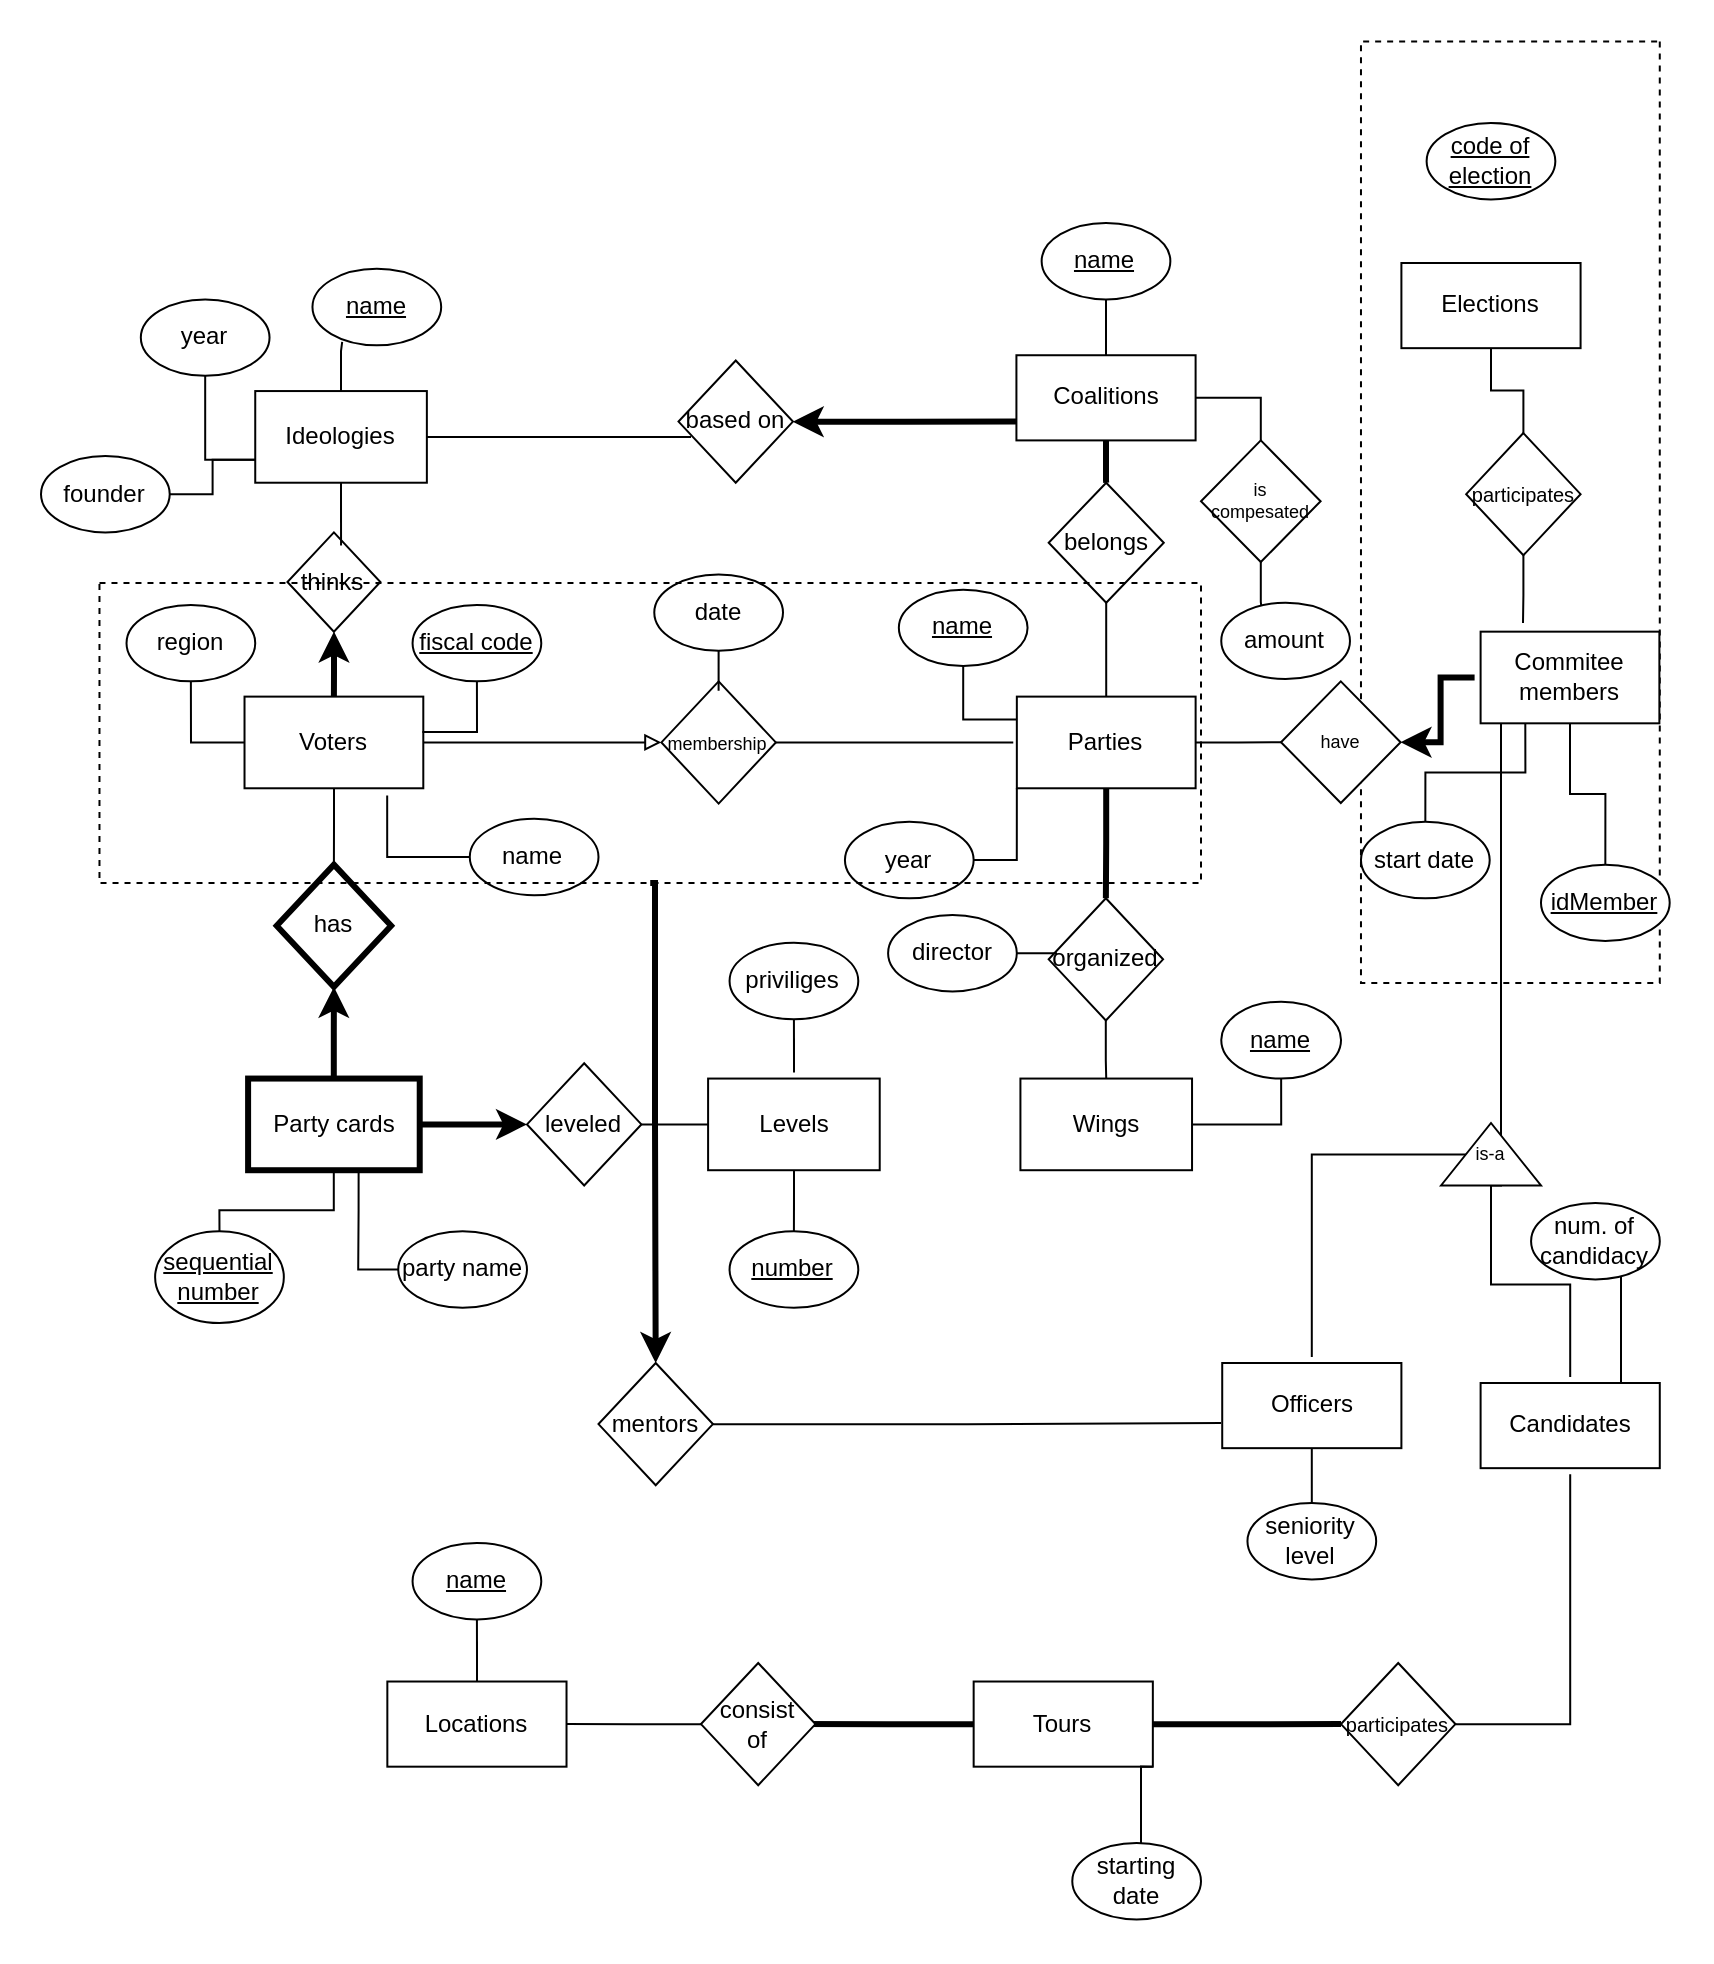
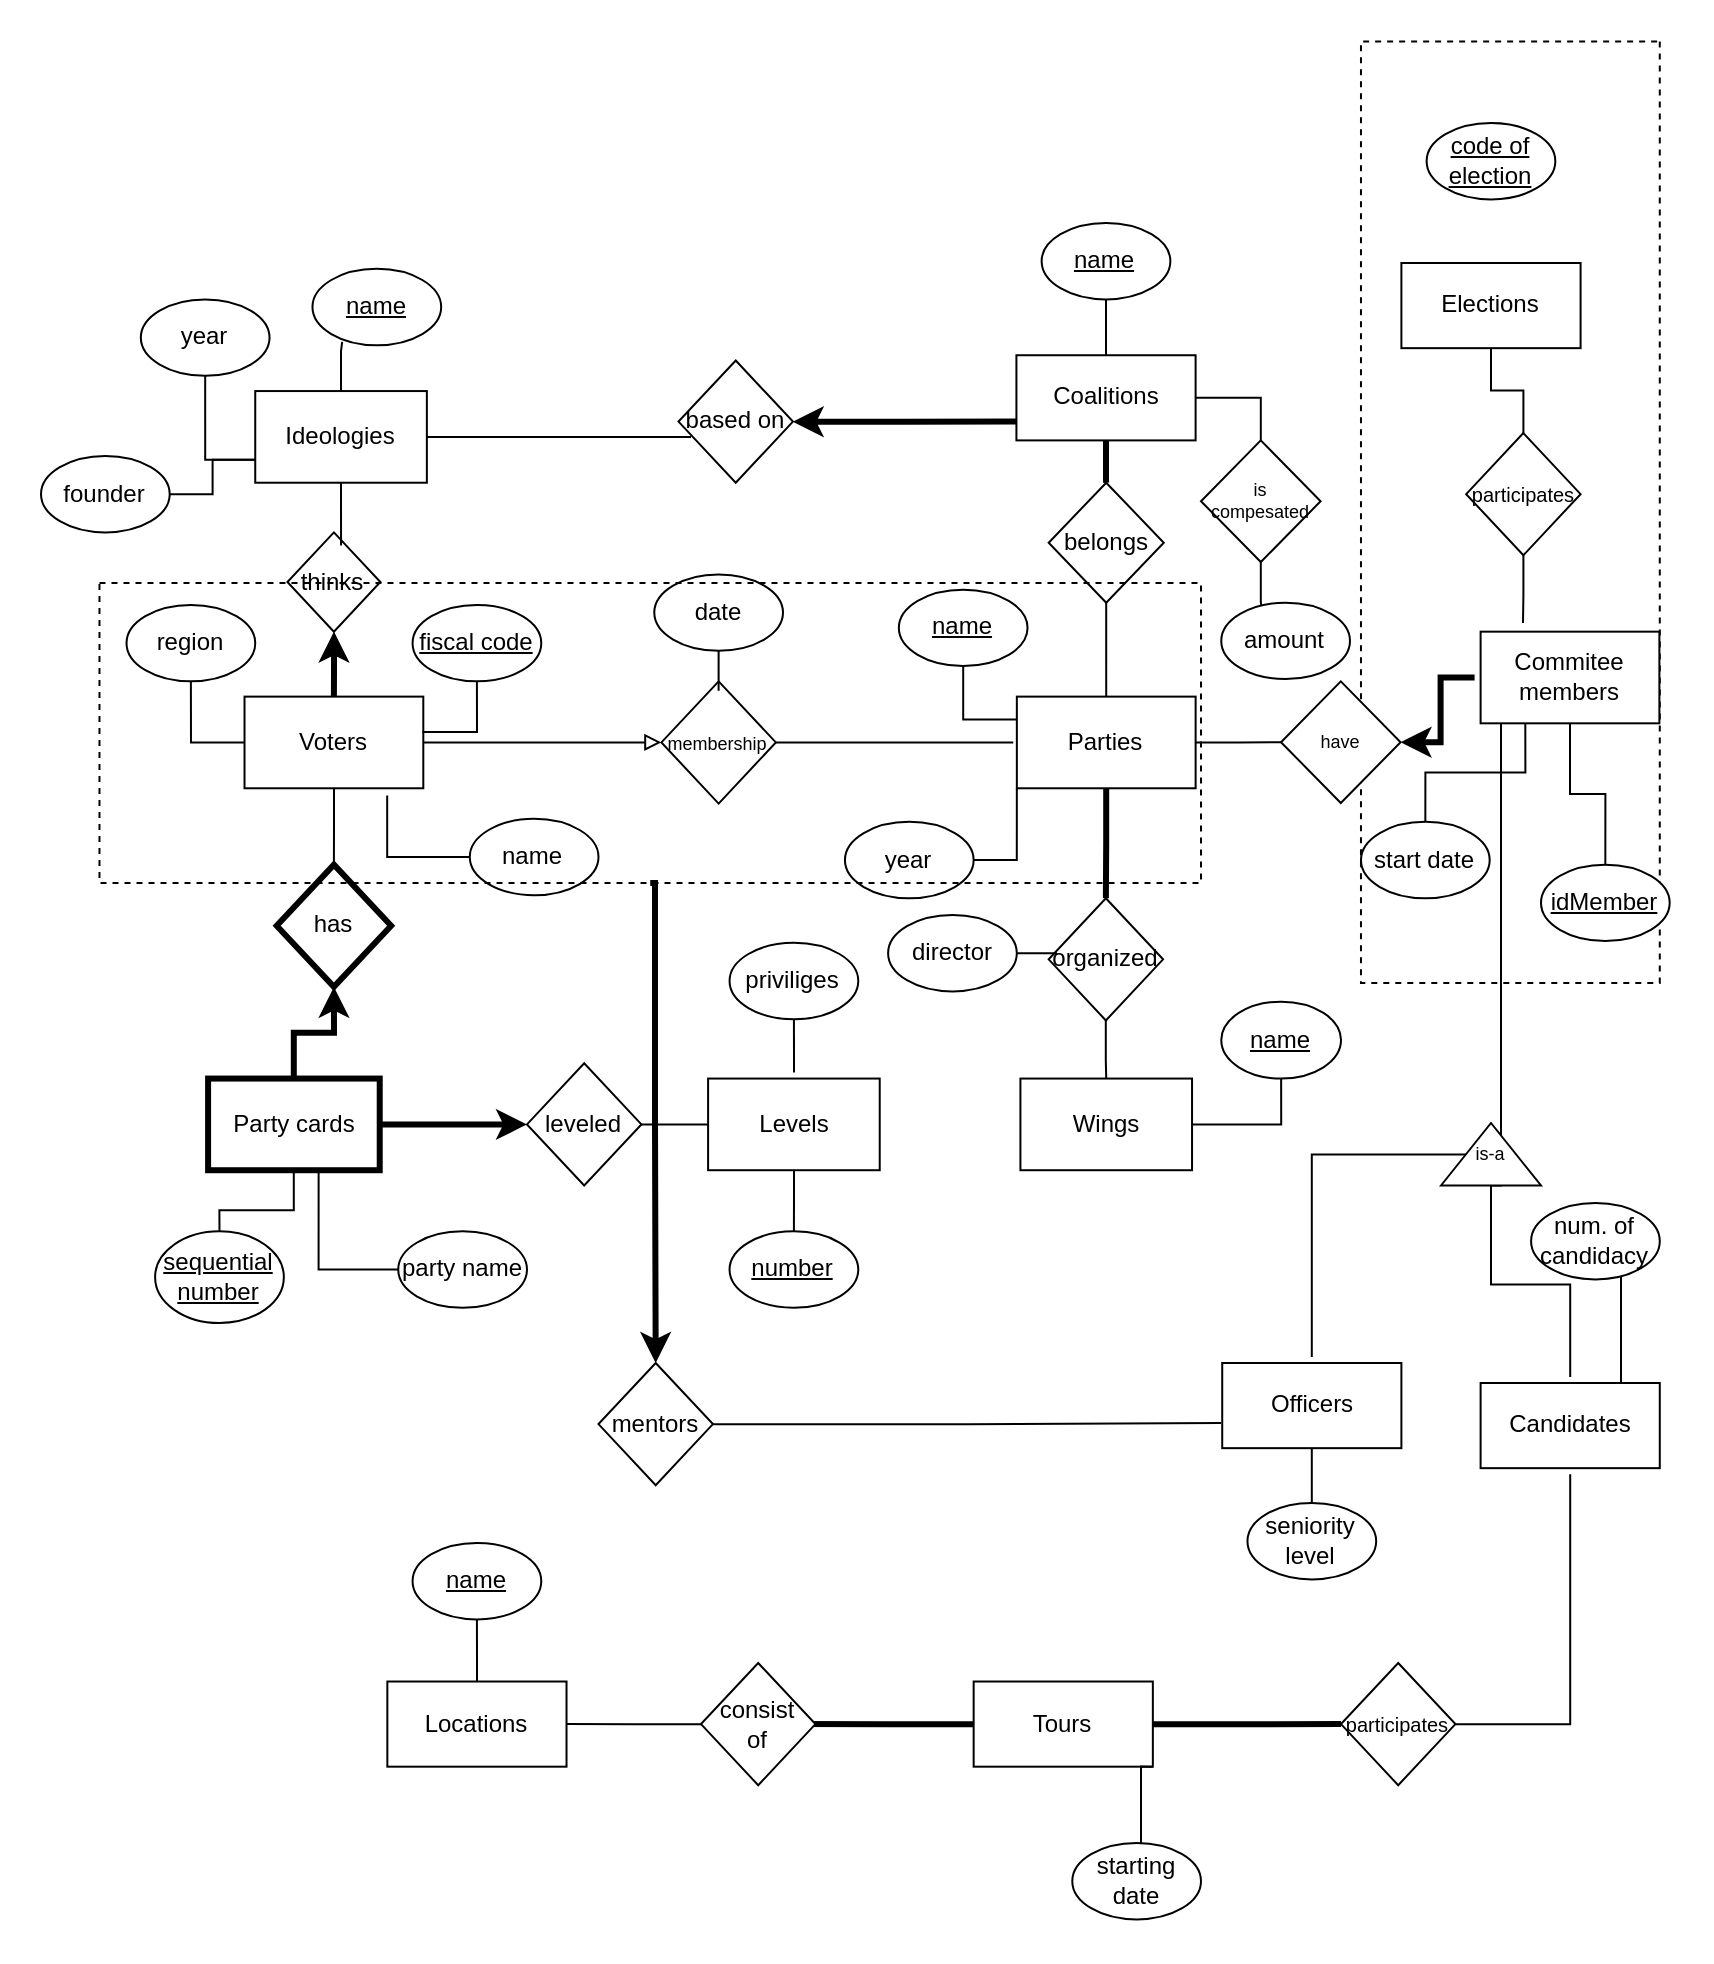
node "Party cards": moved (334, 1124) -> (294, 1124)
